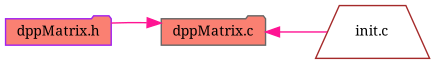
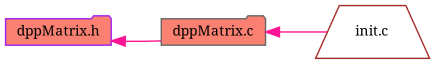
edge "dppMatrix.h" -> "dppMatrix.c": reversed
